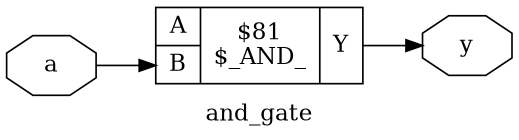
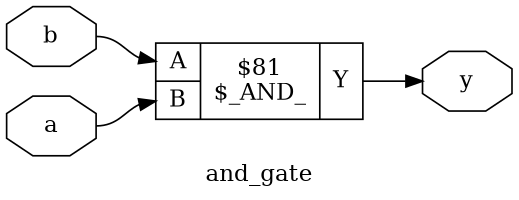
node "b": added
